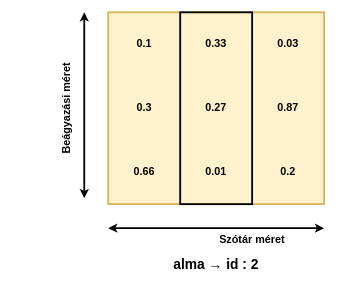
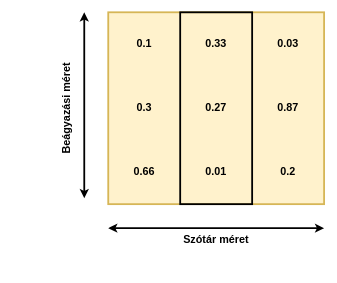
node "Szótár méret": moved (252, 240) -> (216, 240)
node "alma → id : 2": removed
